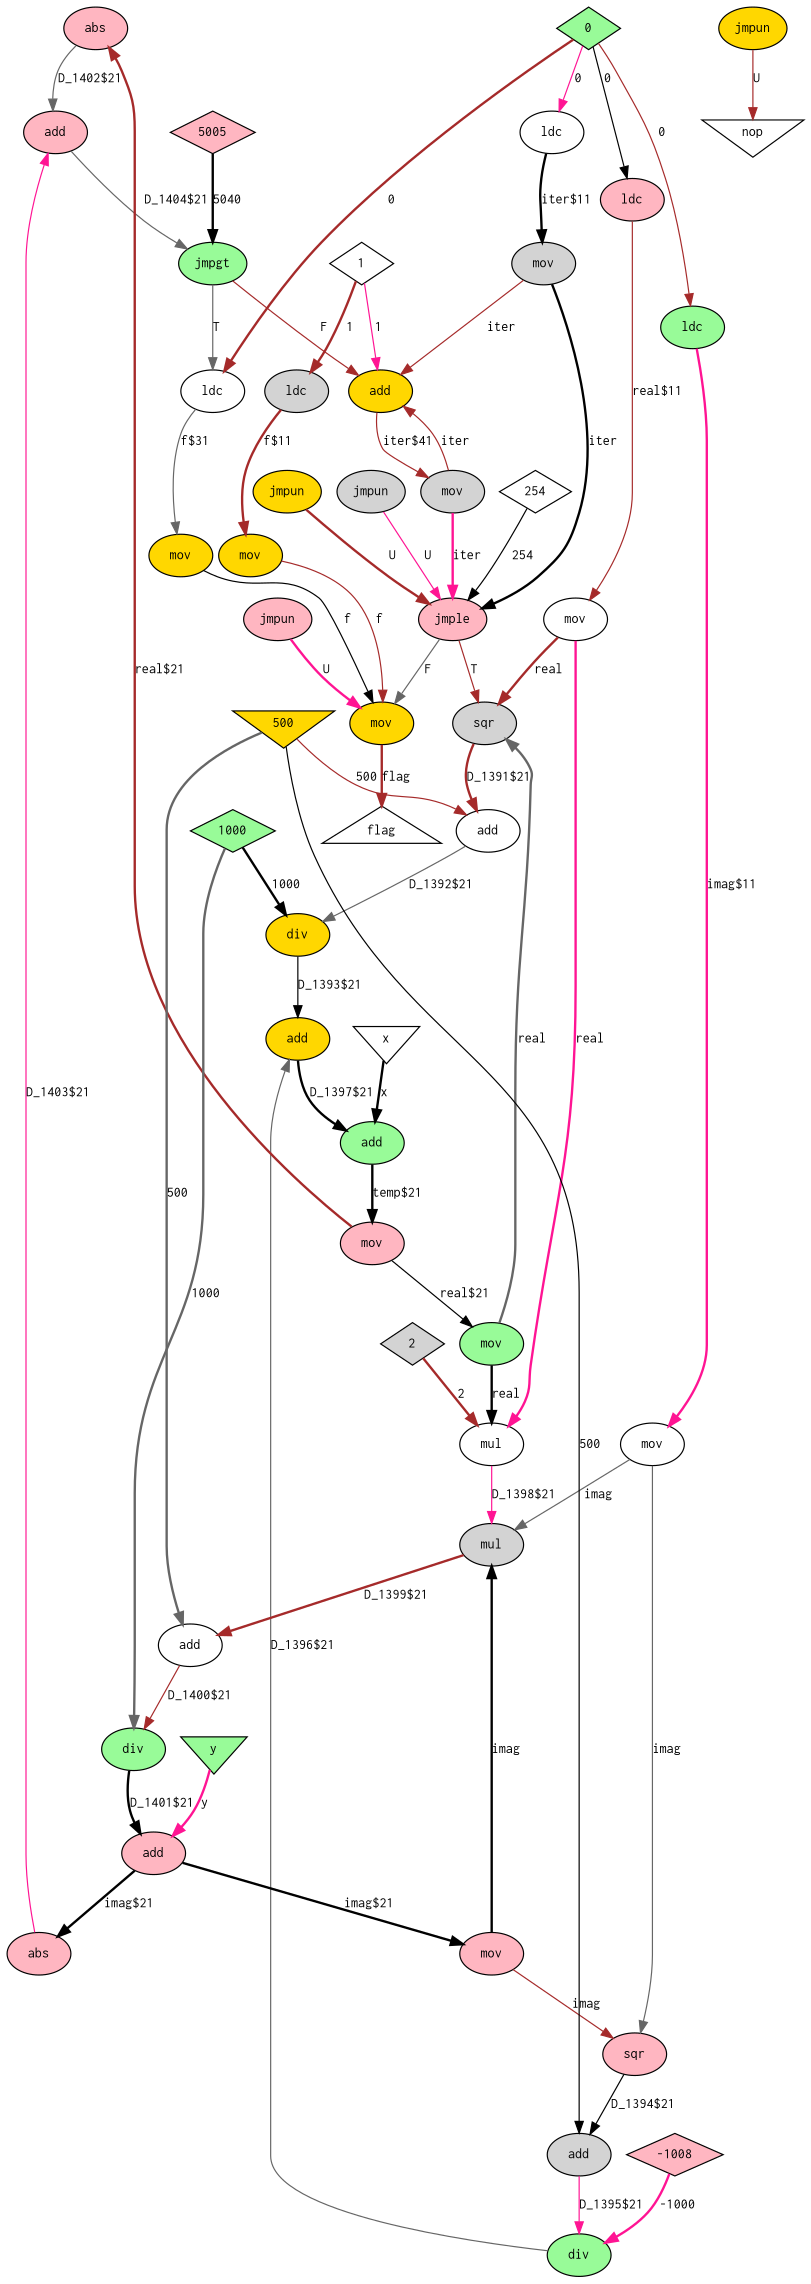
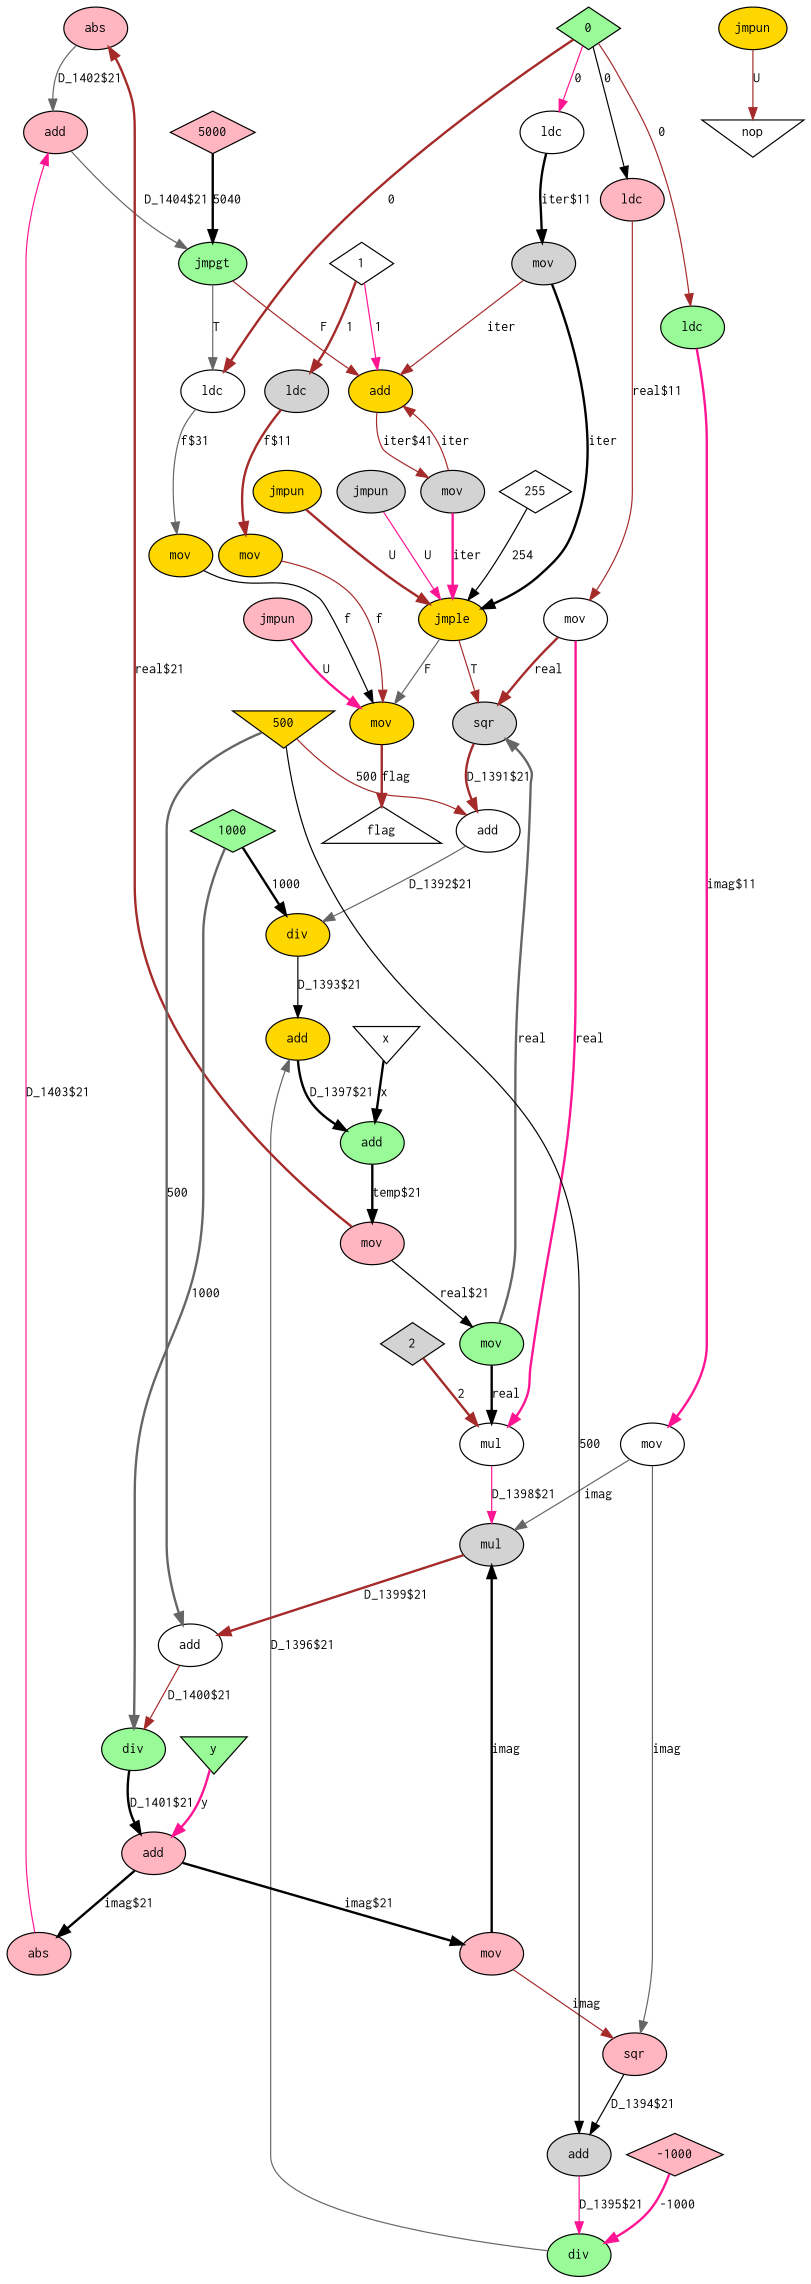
node "5005": label "5005" -> "5000"
node "254": label "254" -> "255"
node "jmple": fillcolor lightpink -> gold
node "-1008": label "-1008" -> "-1000"
